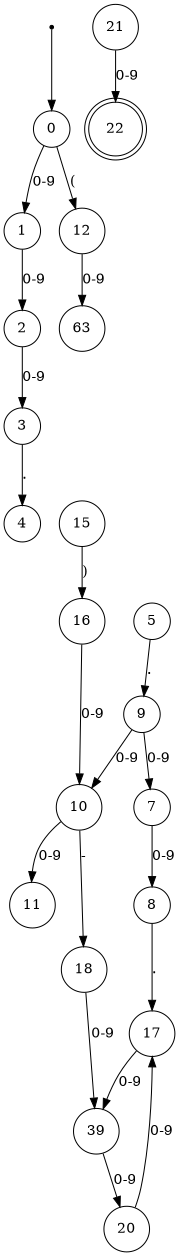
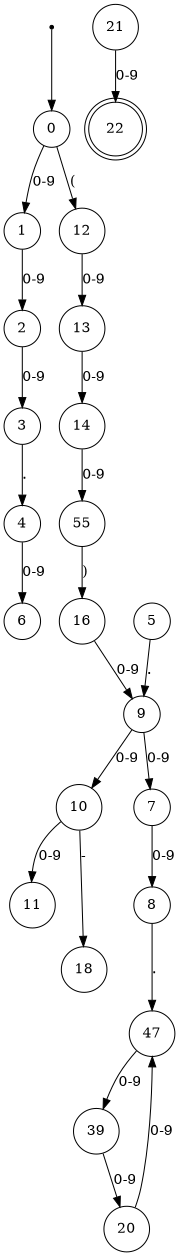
node "63": label "63" -> "13"
node "14": added
node "15": label "15" -> "55"
node "6": added
edge "16" -> "10": now "16" -> "9"
node "17": label "17" -> "47"
edge "18" -> "39": removed, label "0-9"
